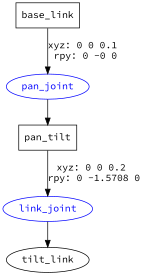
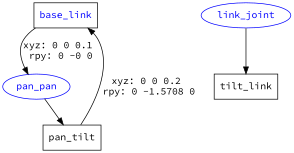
node "base_link": fontcolor black -> blue
node "pan_joint": label "pan_joint" -> "pan_pan"
edge "pan_tilt" -> "link_joint": now "pan_tilt" -> "base_link"
node "tilt_link": shape ellipse -> box
